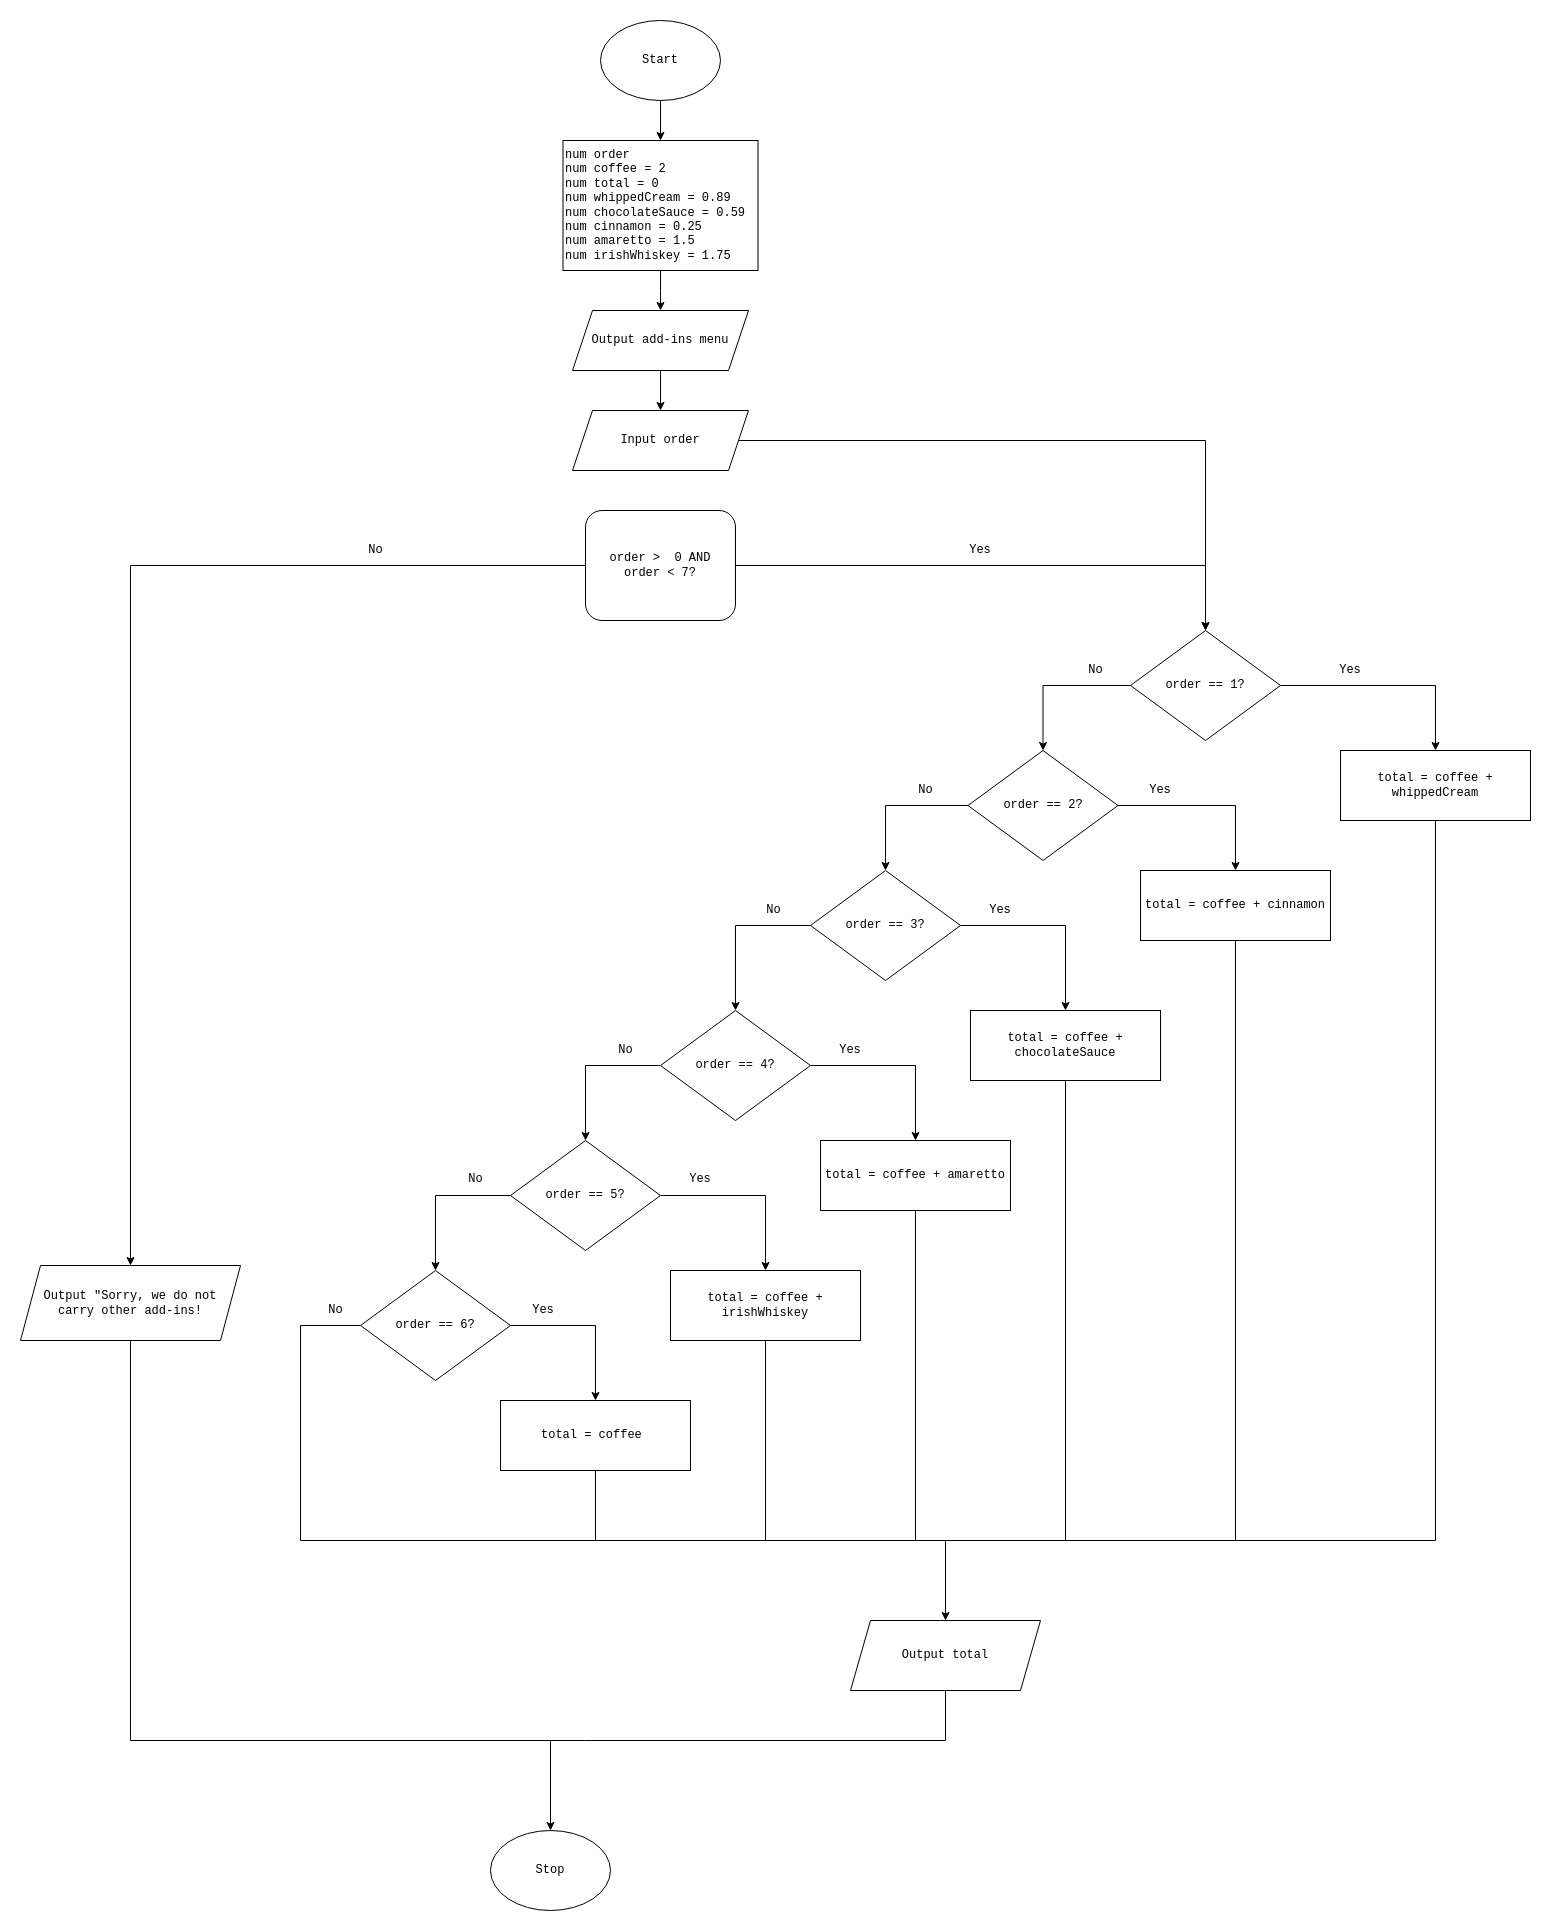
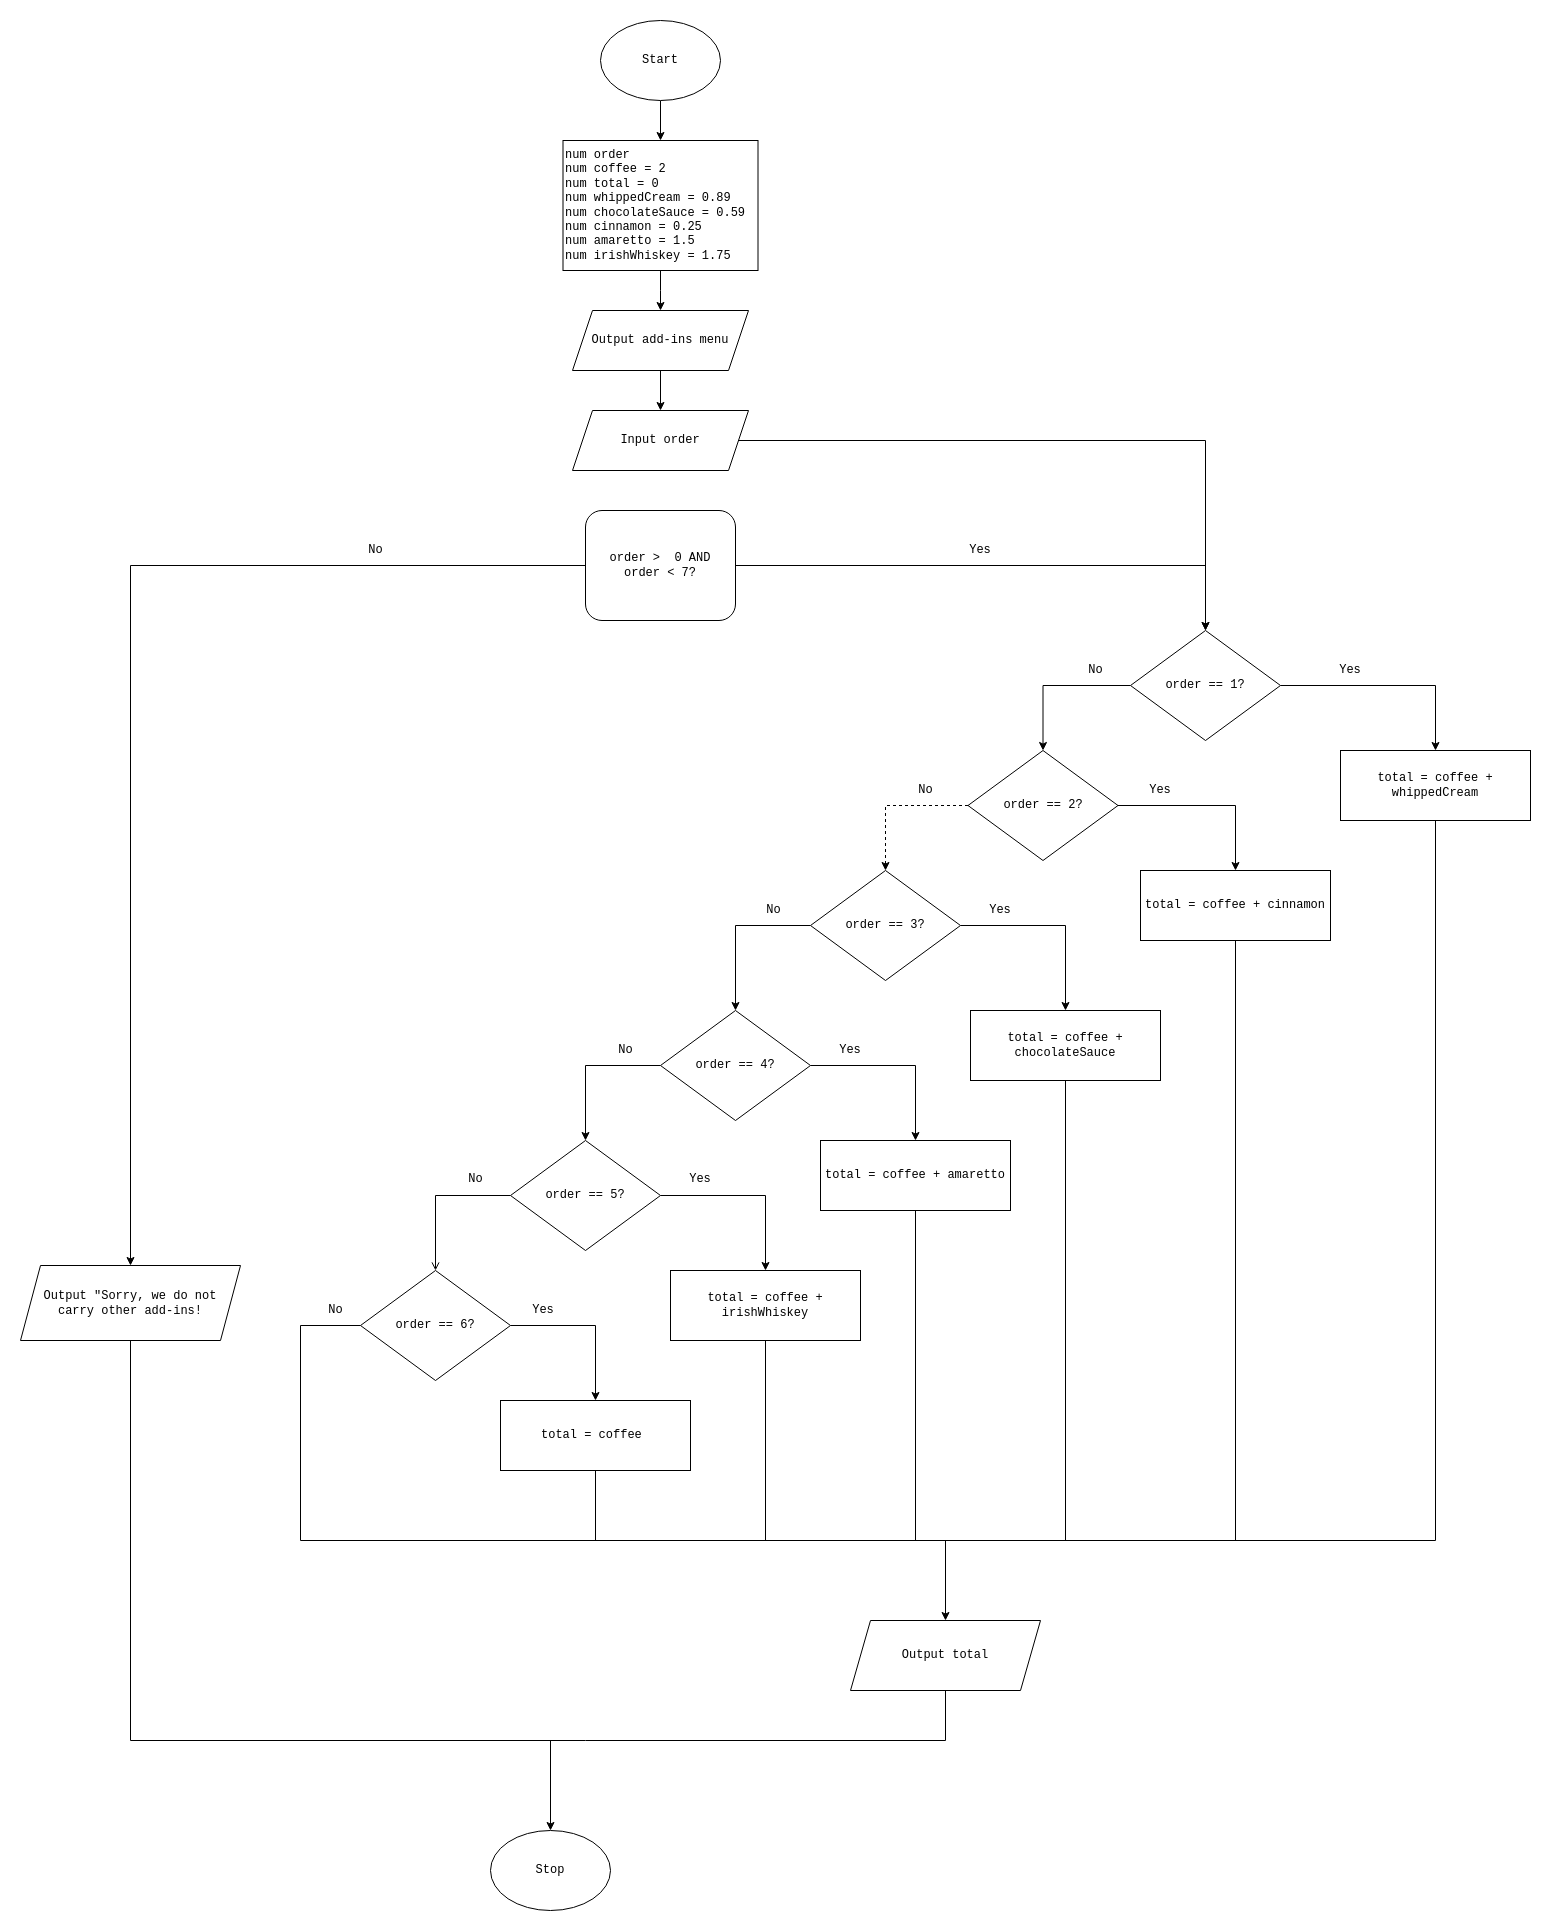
edge "order == 2?" -> "order == 3?": style solid -> dashed
edge "order == 5?" -> "order == 6?": arrowhead classic -> open
